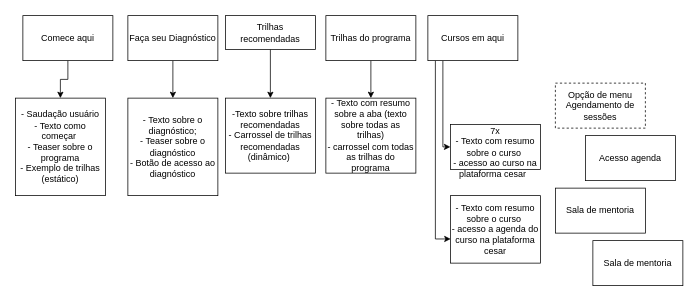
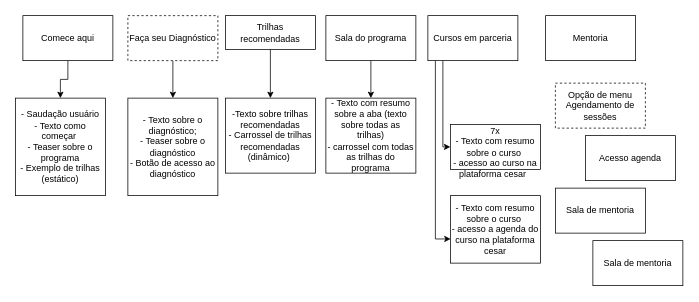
node "Faça seu Diagnóstico": style solid -> dashed
node "Trilhas do programa": label "Trilhas do programa" -> "Sala do programa"
node "Cursos em aqui": label "Cursos em aqui" -> "Cursos em parceria"
node "Mentoria": added
